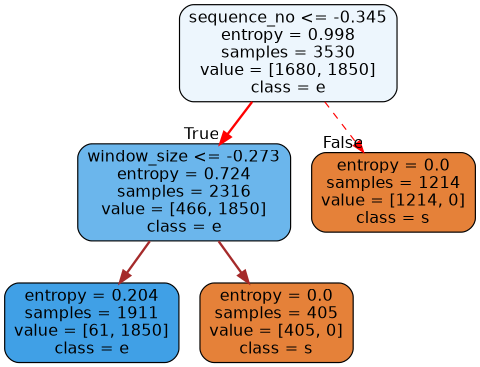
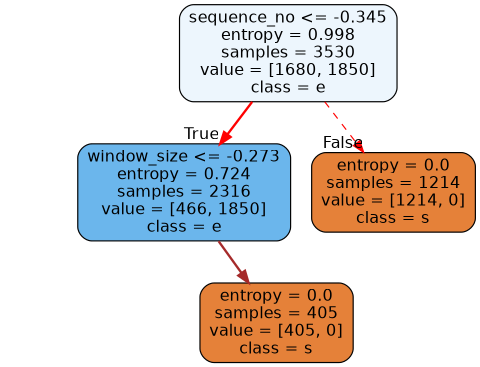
node "entropy = 0.204 samples = 1911 value = [61, 1850] class = e": removed
